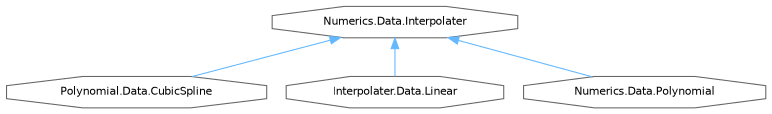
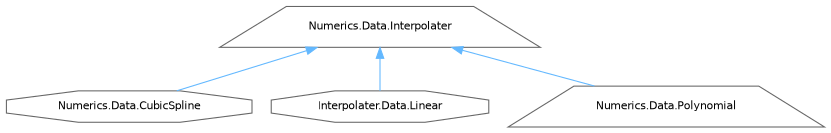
node "Numerics.Data.Interpolater": shape octagon -> trapezium
node "Polynomial.Data.CubicSpline": label "Polynomial.Data.CubicSpline" -> "Numerics.Data.CubicSpline"
node "Numerics.Data.Polynomial": shape octagon -> trapezium
